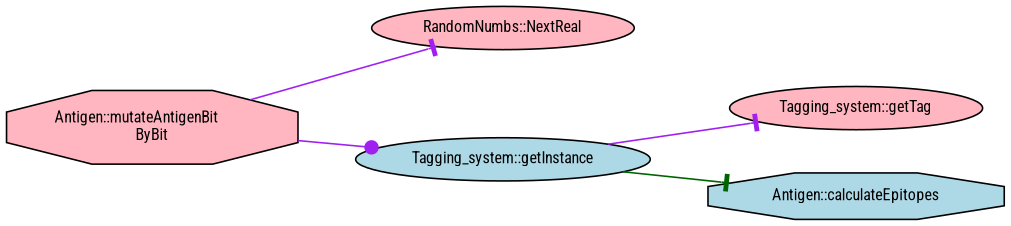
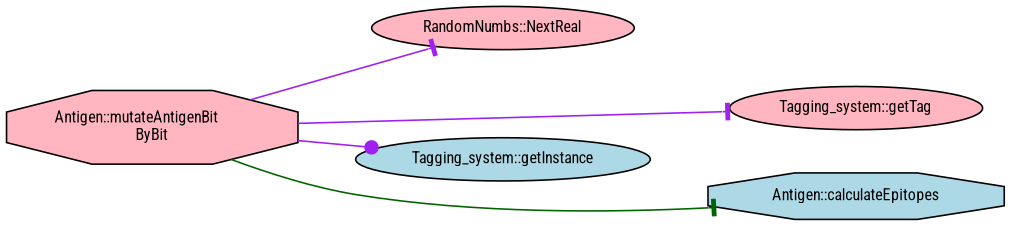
edge "Tagging_system::getInstance" -> "Tagging_system::getTag": now "Antigen::mutateAntigenBit ByBit" -> "Tagging_system::getTag"
edge "Tagging_system::getInstance" -> "Antigen::calculateEpitopes": now "Antigen::mutateAntigenBit ByBit" -> "Antigen::calculateEpitopes"
